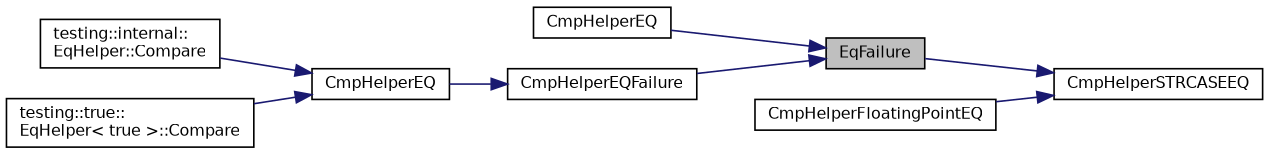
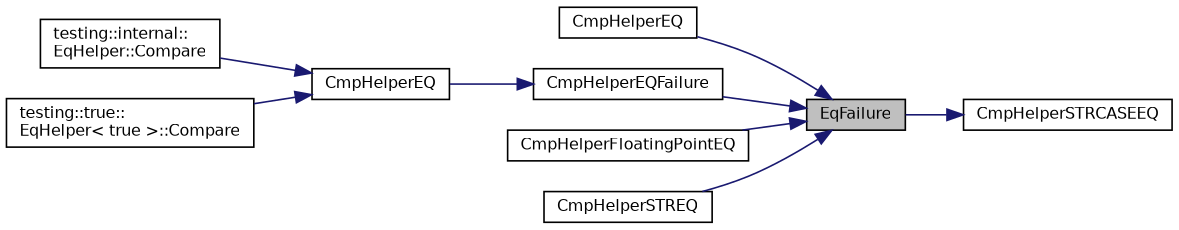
edge "CmpHelperFloatingPointEQ" -> "CmpHelperSTRCASEEQ": now "CmpHelperFloatingPointEQ" -> "EqFailure"
node "CmpHelperSTREQ": added
